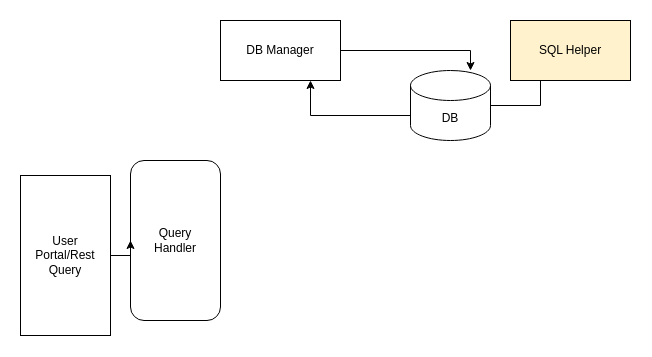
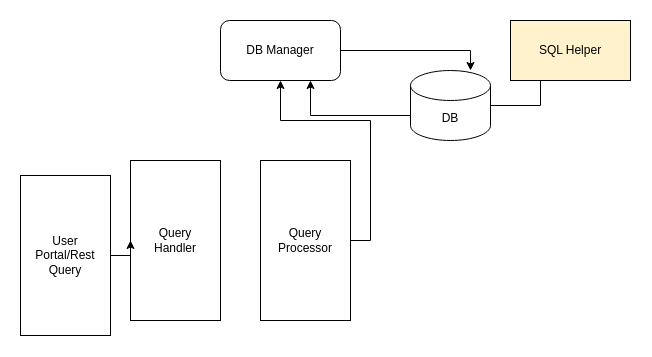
node "DB Manager": shape rectangle -> rounded rectangle
edge "Query Processor" -> "DB Manager": added
node "Query Handler": shape rounded rectangle -> rectangle
node "Query Processor": added
